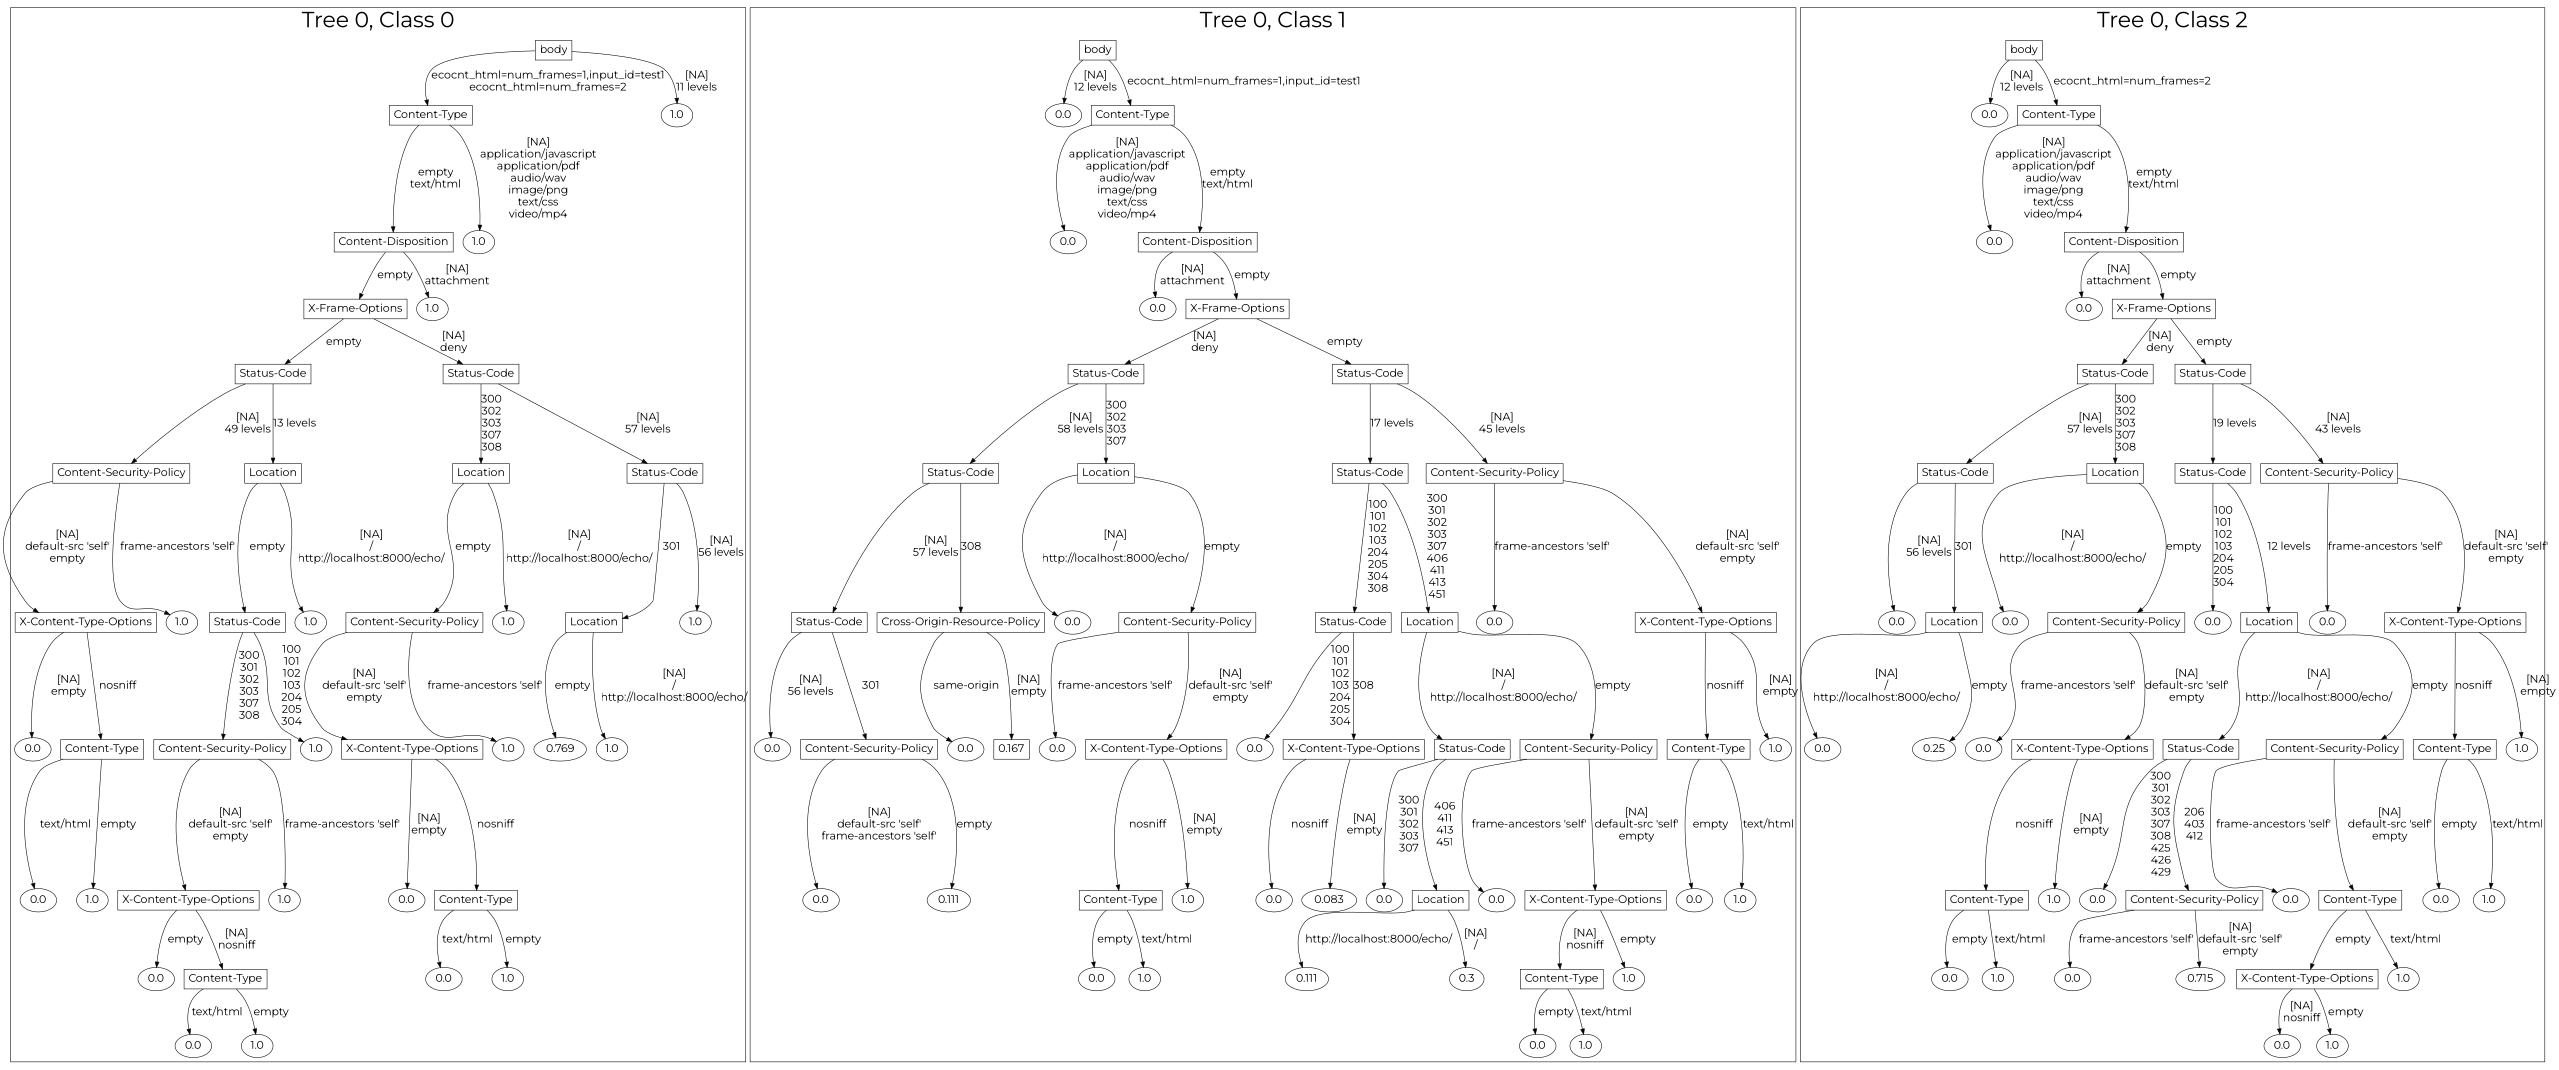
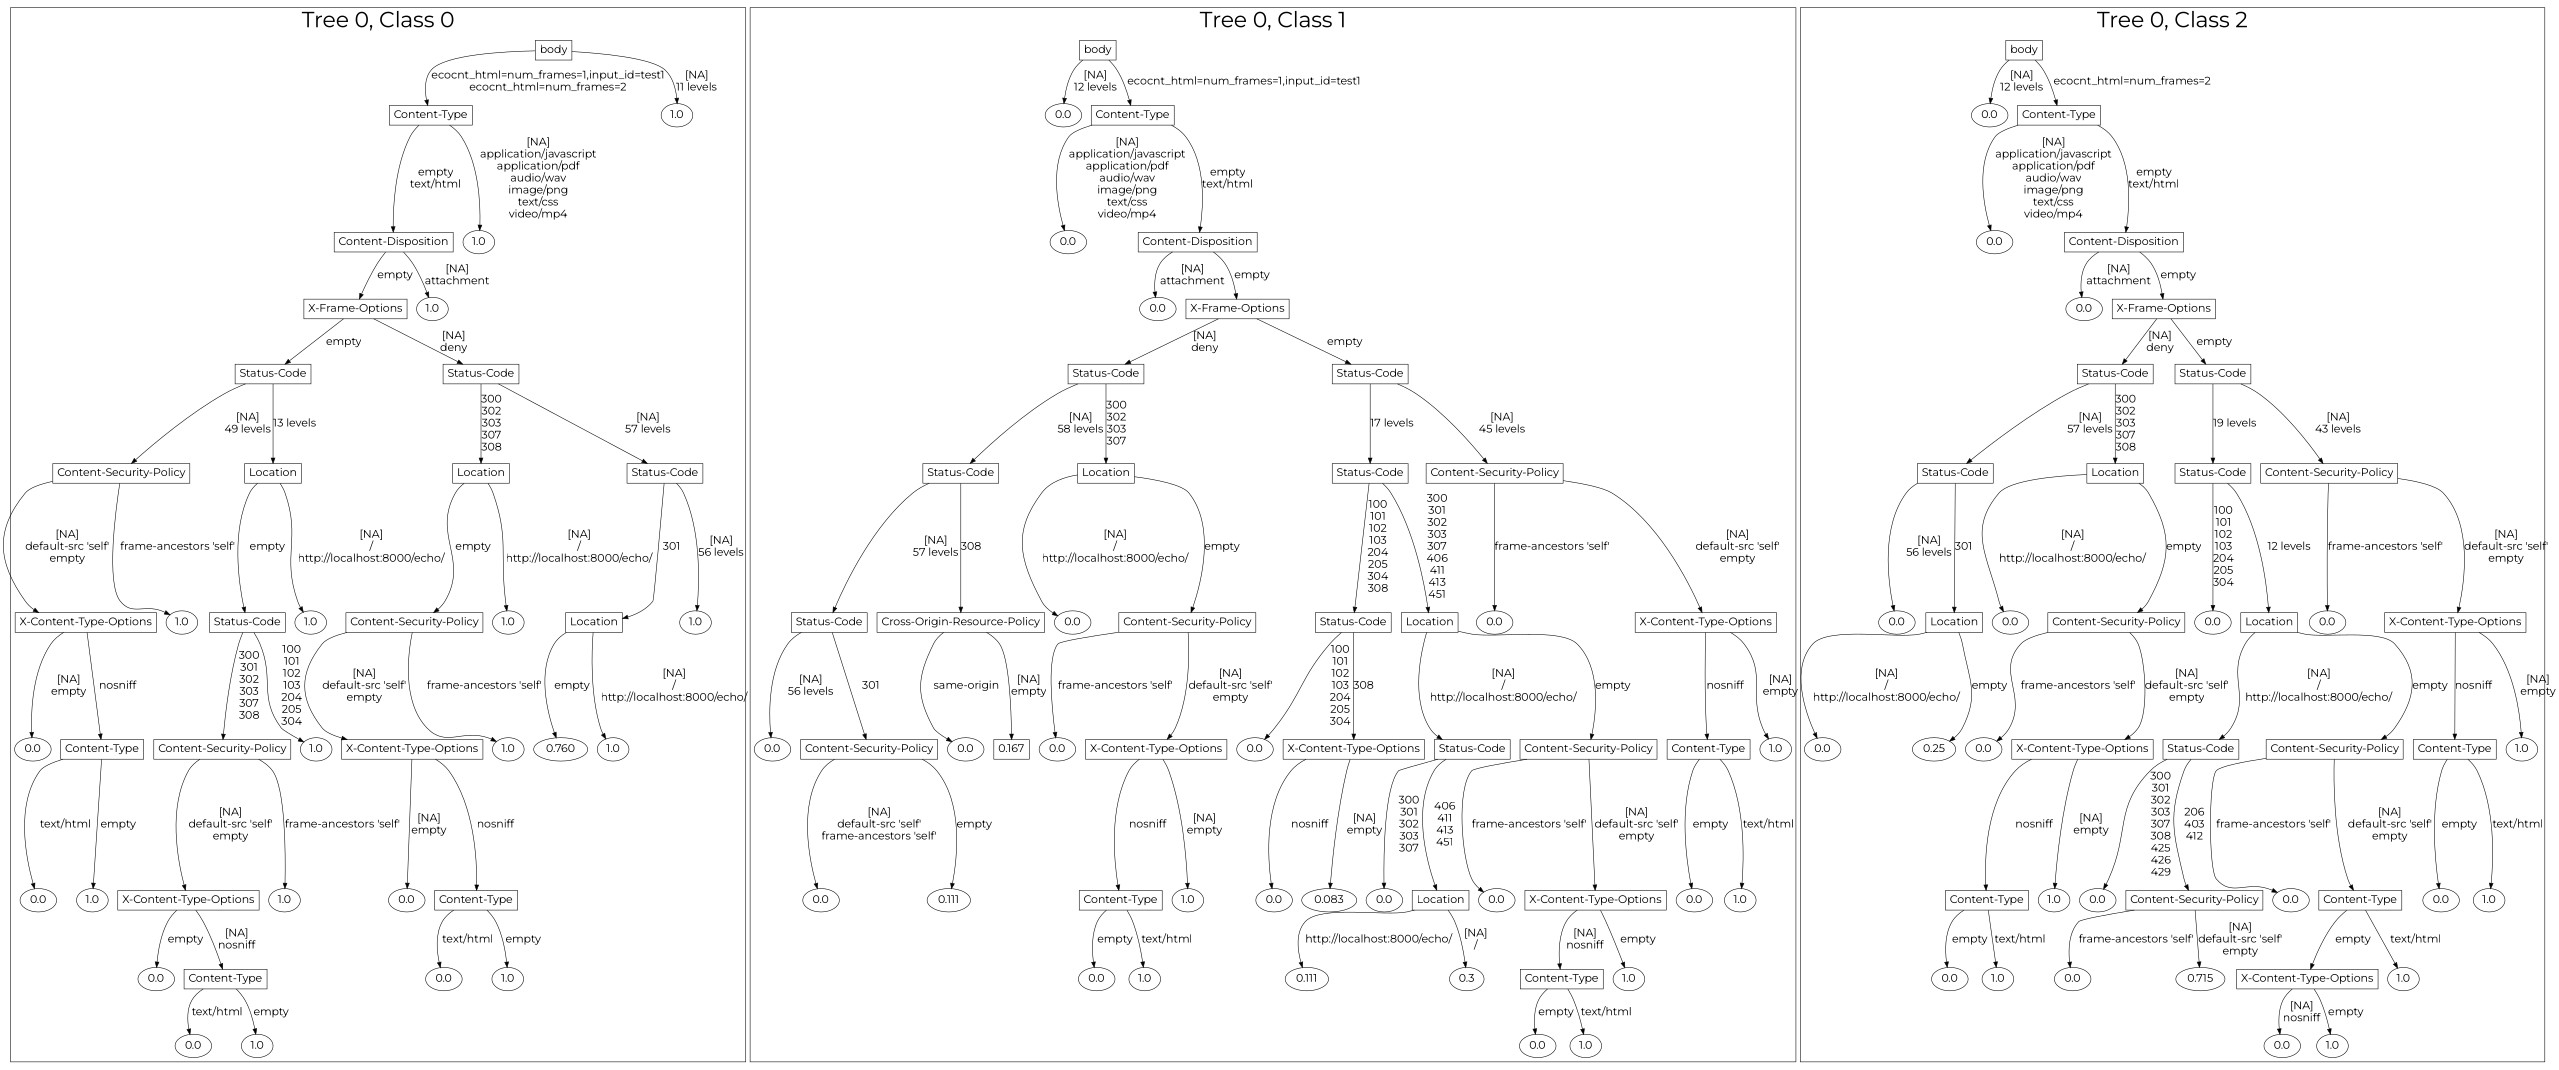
node "0.769": label "0.769" -> "0.760"
